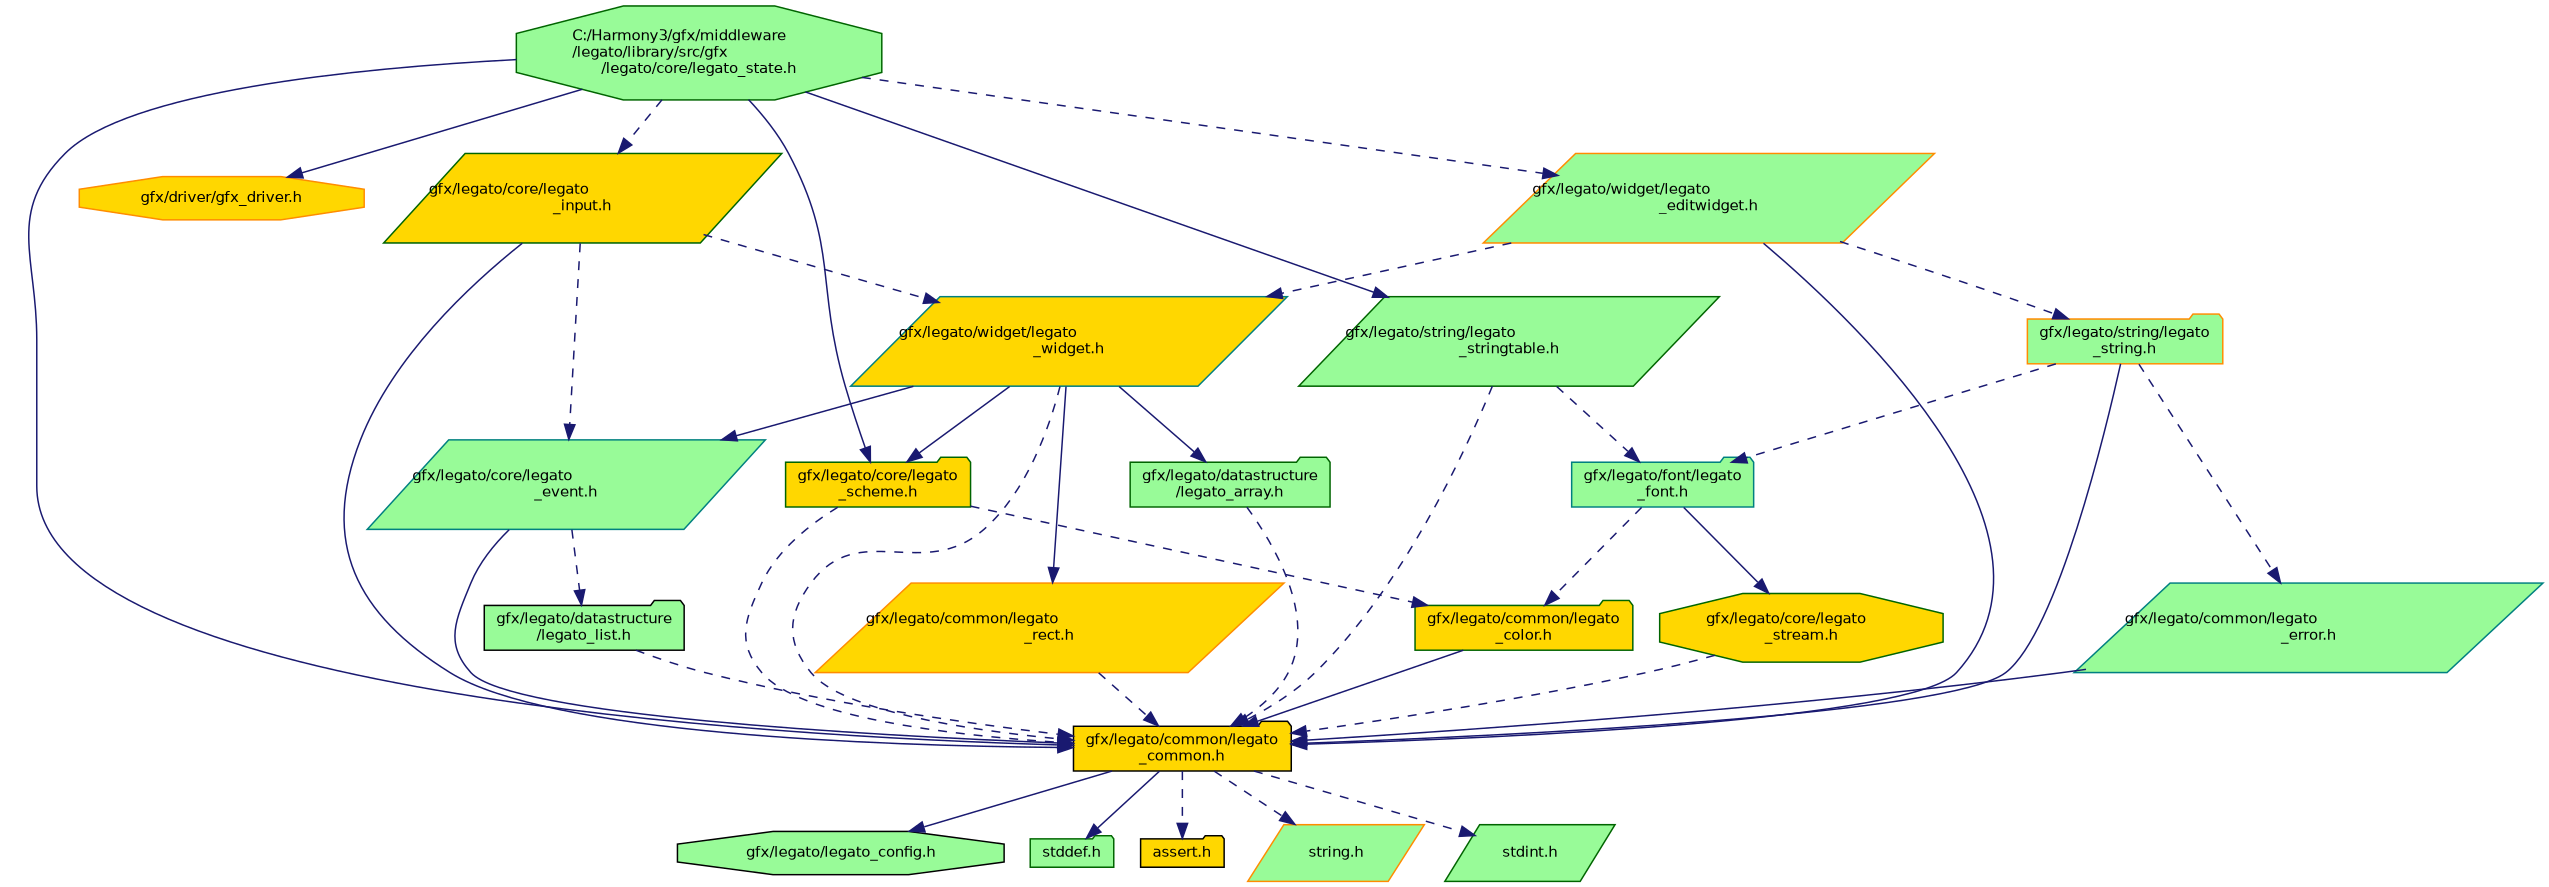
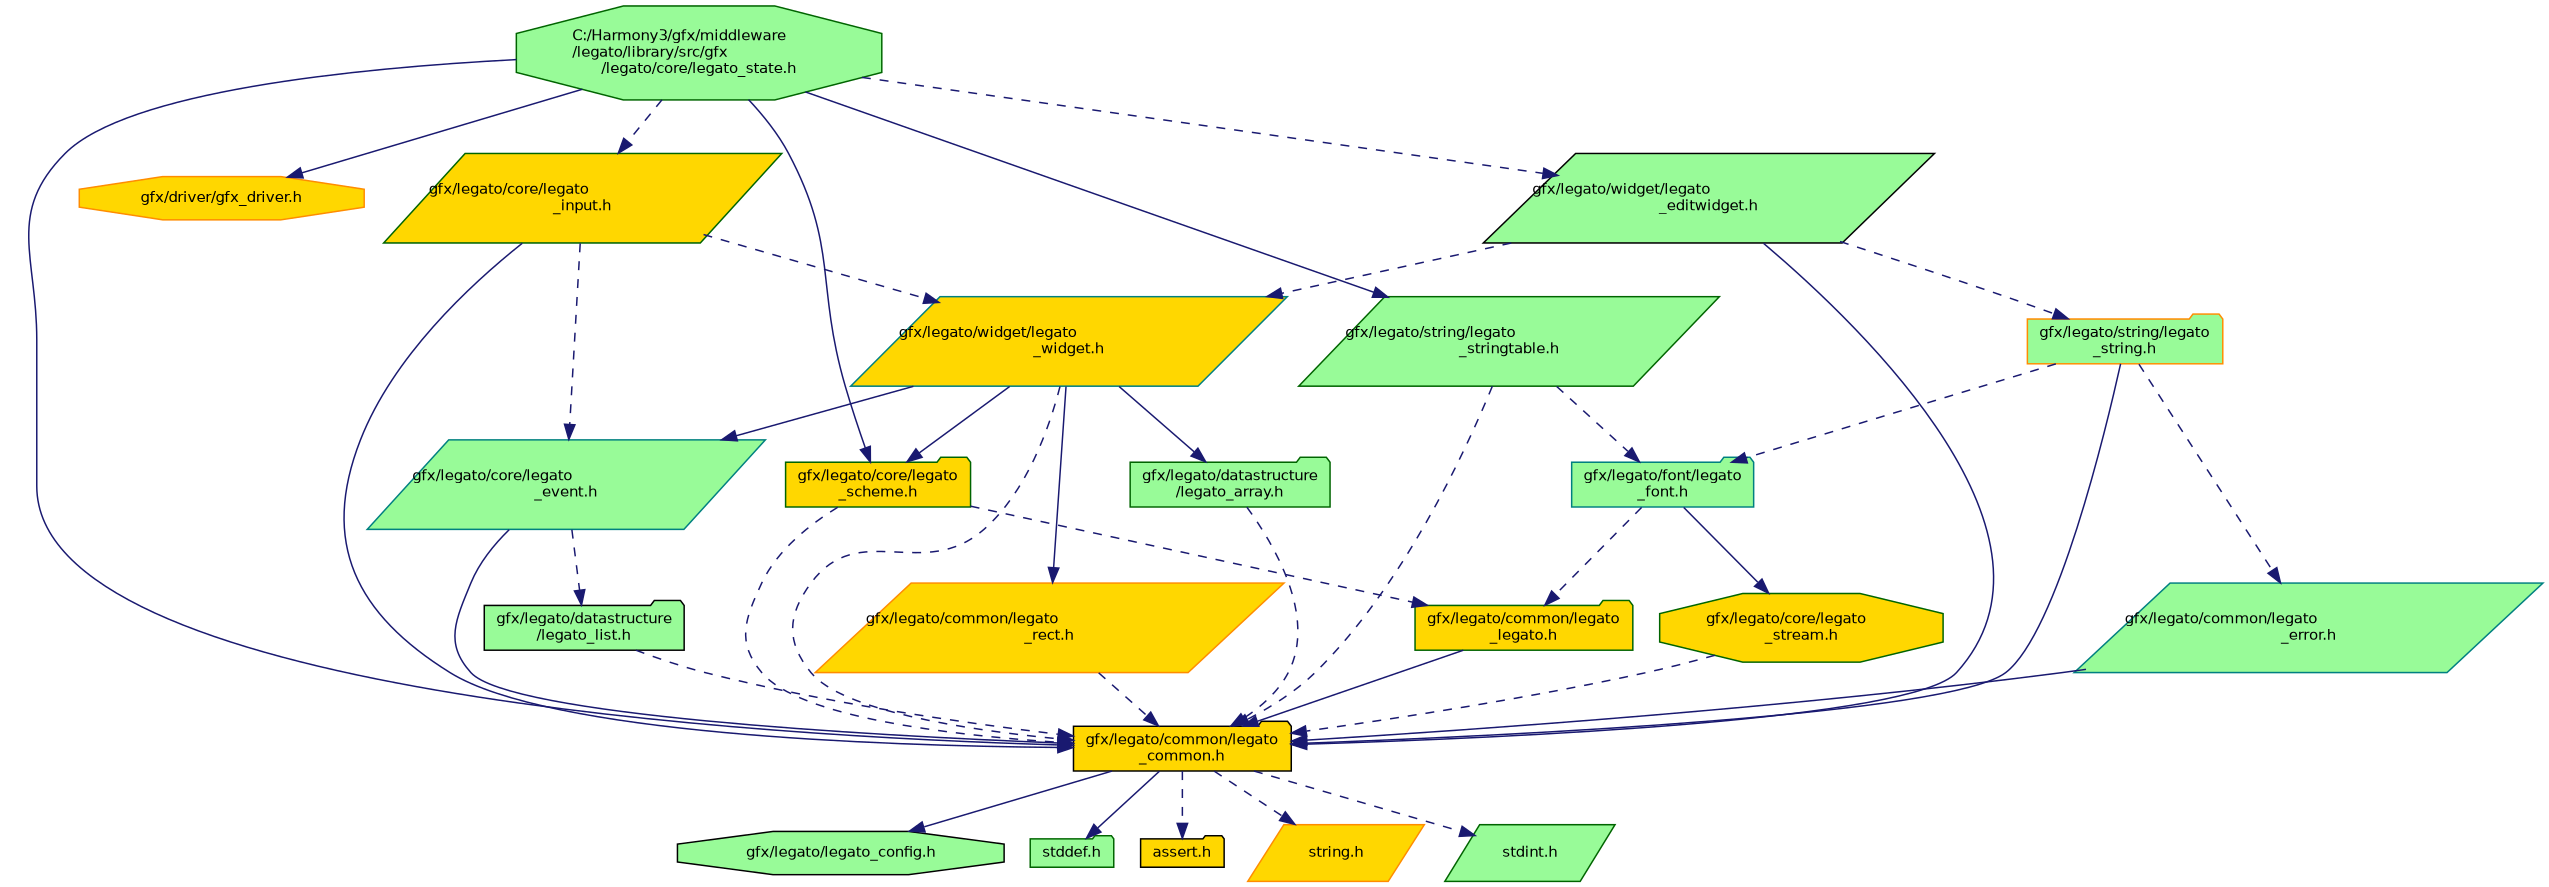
node "gfx/legato/widget/legato _editwidget.h": color darkorange -> black
node "gfx/legato/common/legato _color.h": label "gfx/legato/common/legato _color.h" -> "gfx/legato/common/legato _legato.h"
node "string.h": fillcolor palegreen -> gold
